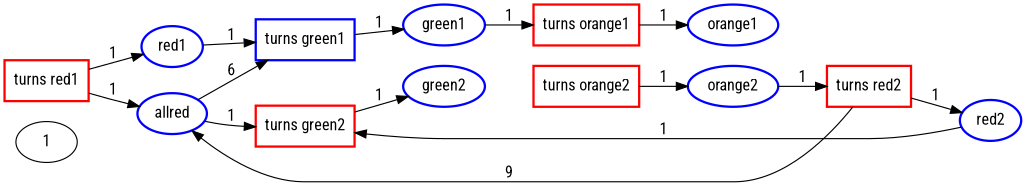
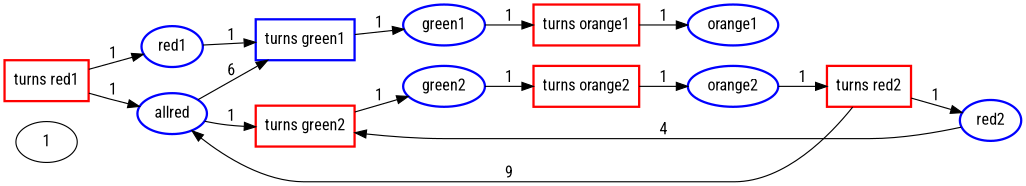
edge "green2" -> "turns orange2": added, label "1"
edge "red2" -> "turns green2": label "1" -> "4"
